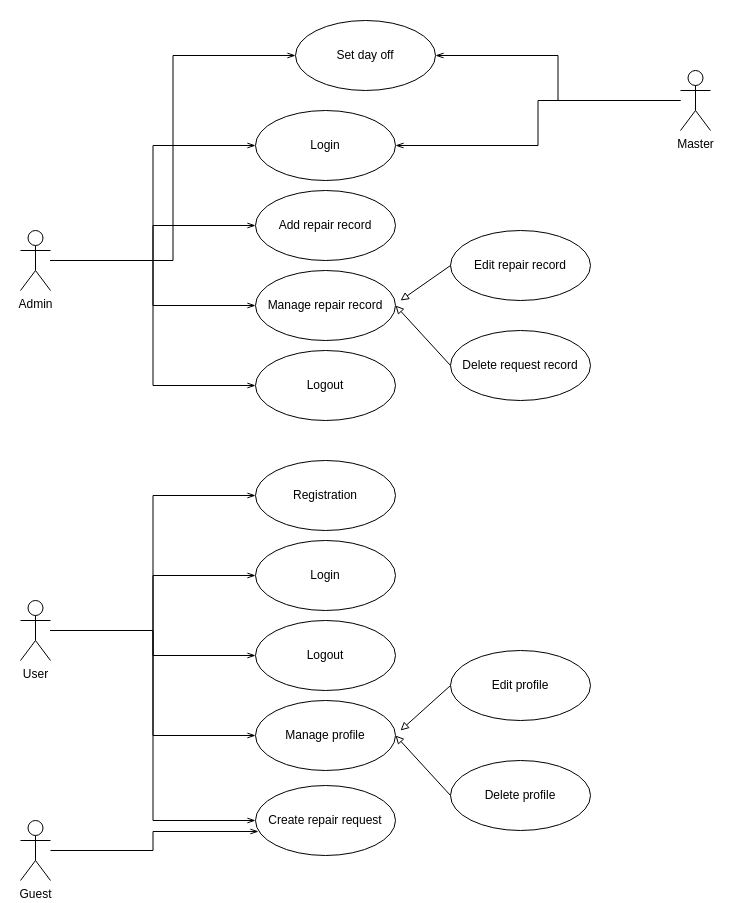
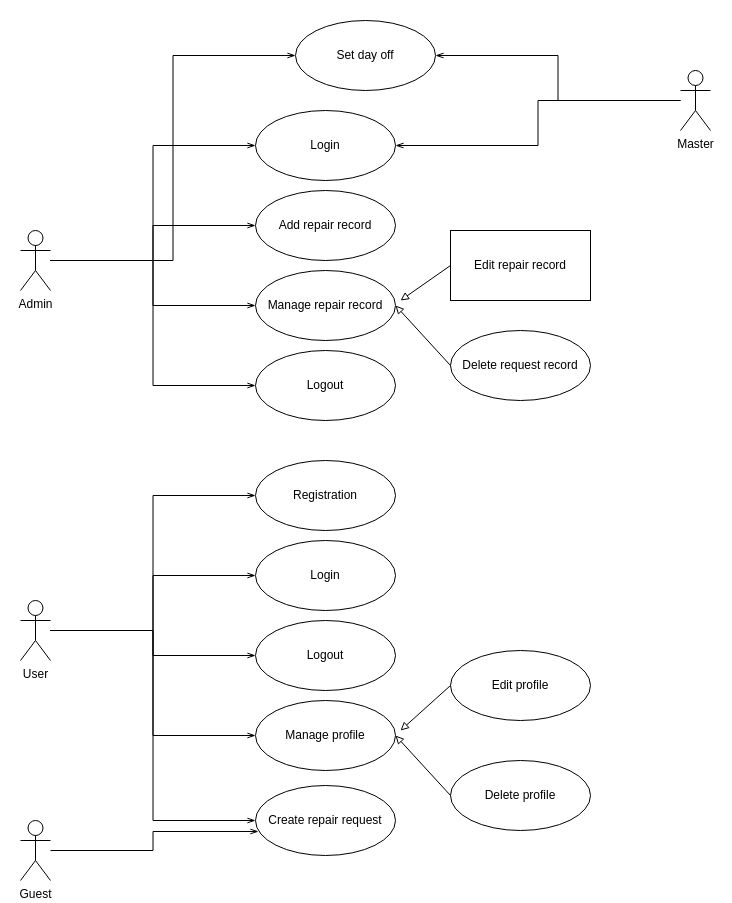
node "Edit repair record": shape ellipse -> rectangle
